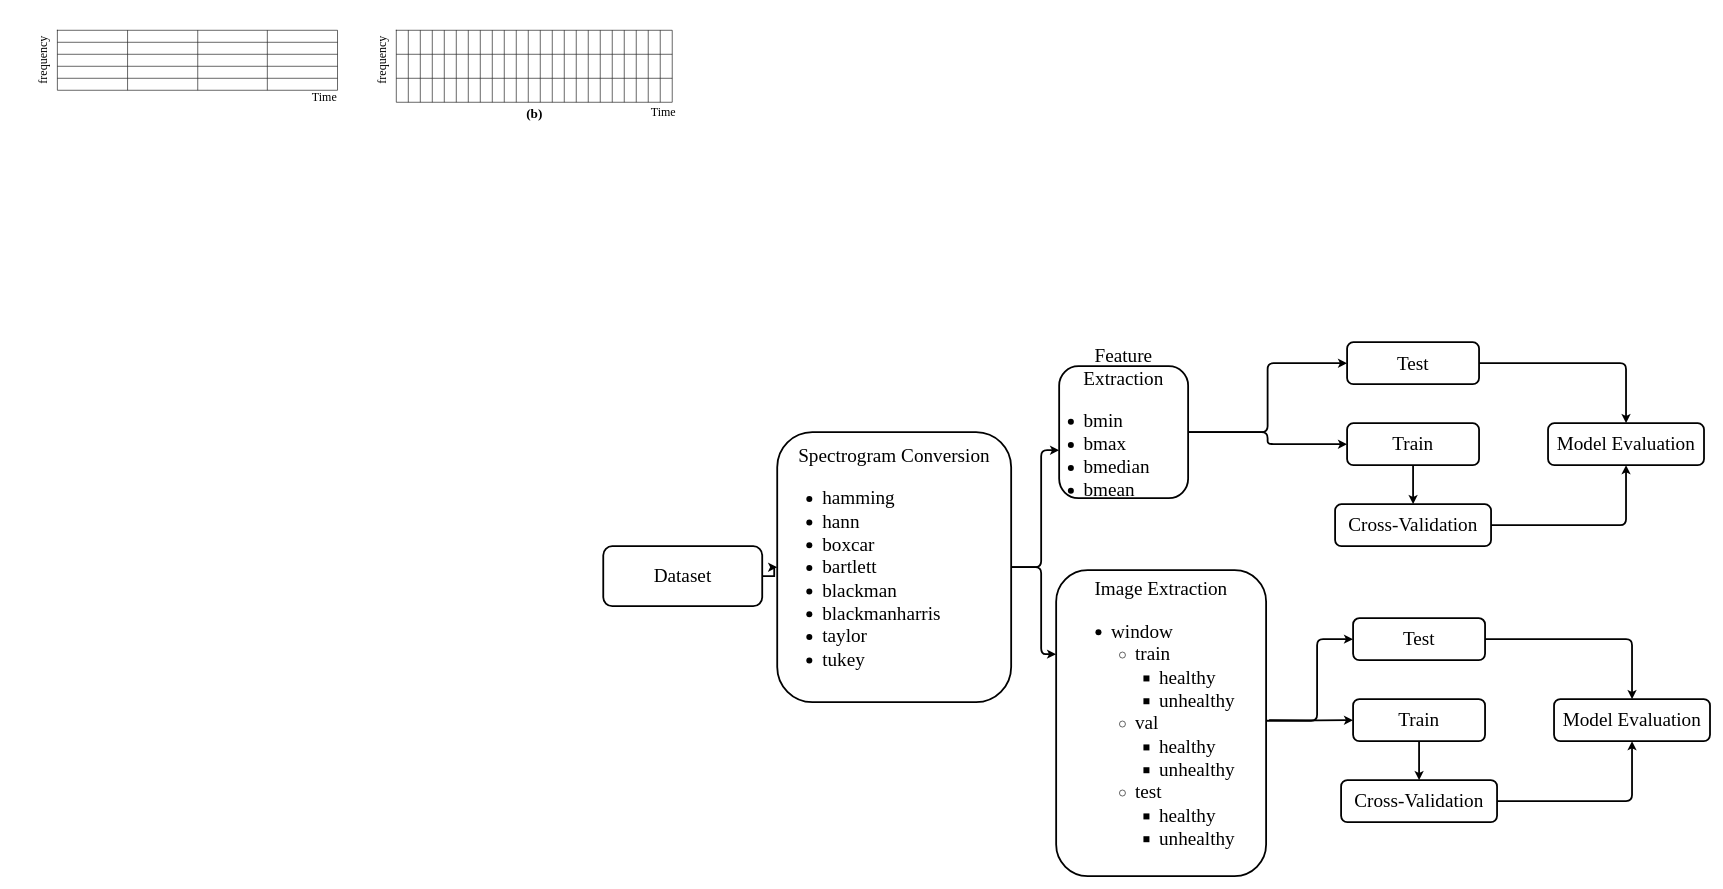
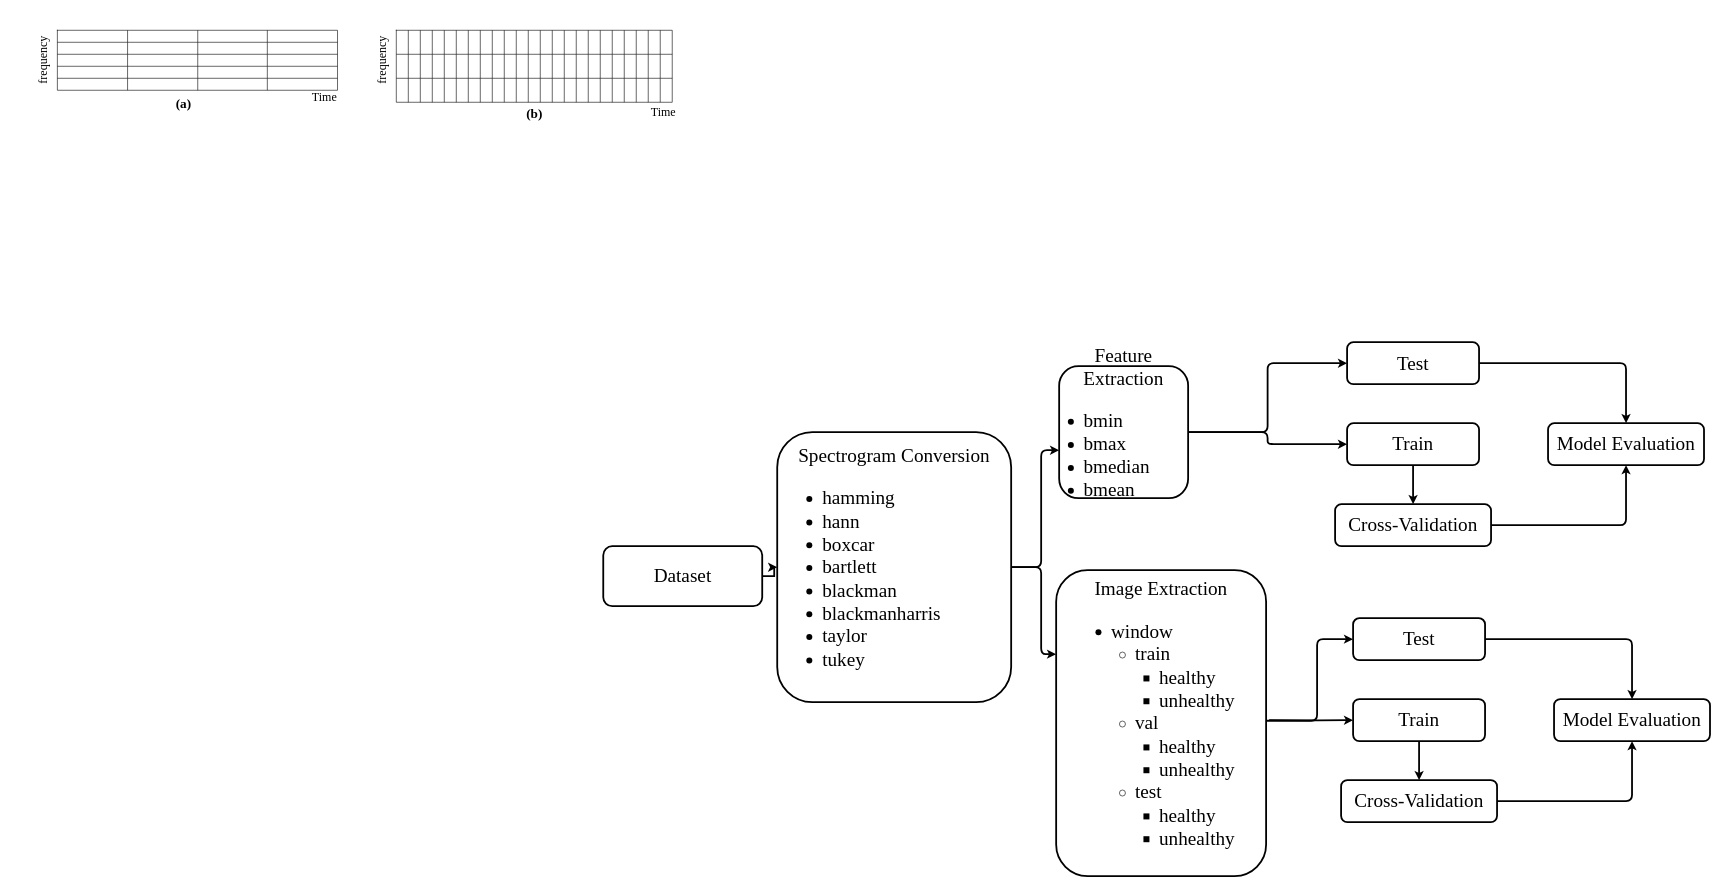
node "(a)": added
